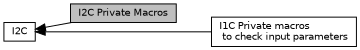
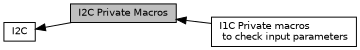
edge "I1C Private macros to check input parameters" -> "I2C": now "I1C Private macros to check input parameters" -> "I2C Private Macros"
